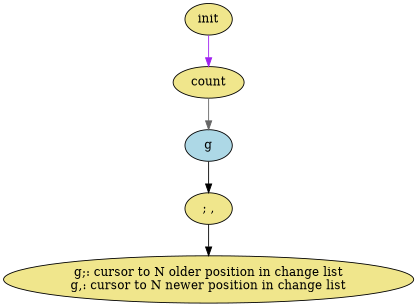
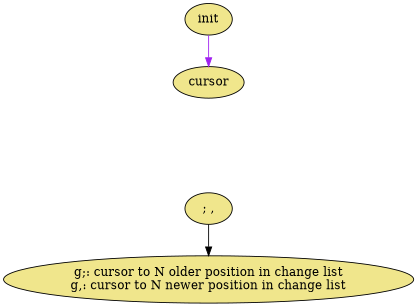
node "count": label "count" -> "cursor"
node "g": removed
